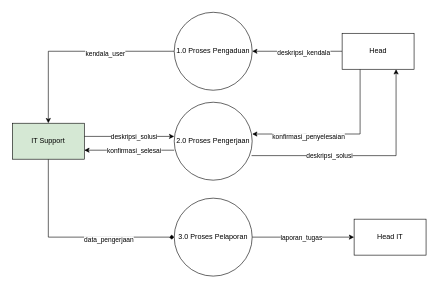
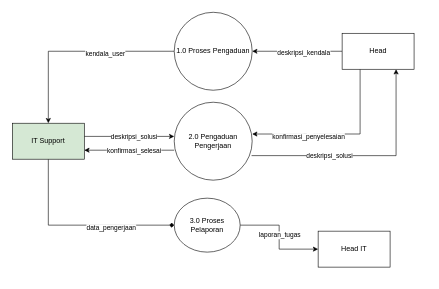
node "2.0 Proses Pengerjaan": label "2.0 Proses Pengerjaan" -> "2.0 Pengaduan Pengerjaan"
node "3.0 Proses Pelaporan": size 78x78 -> 66x54
node "Head IT": moved (390, 237) -> (354, 249)
